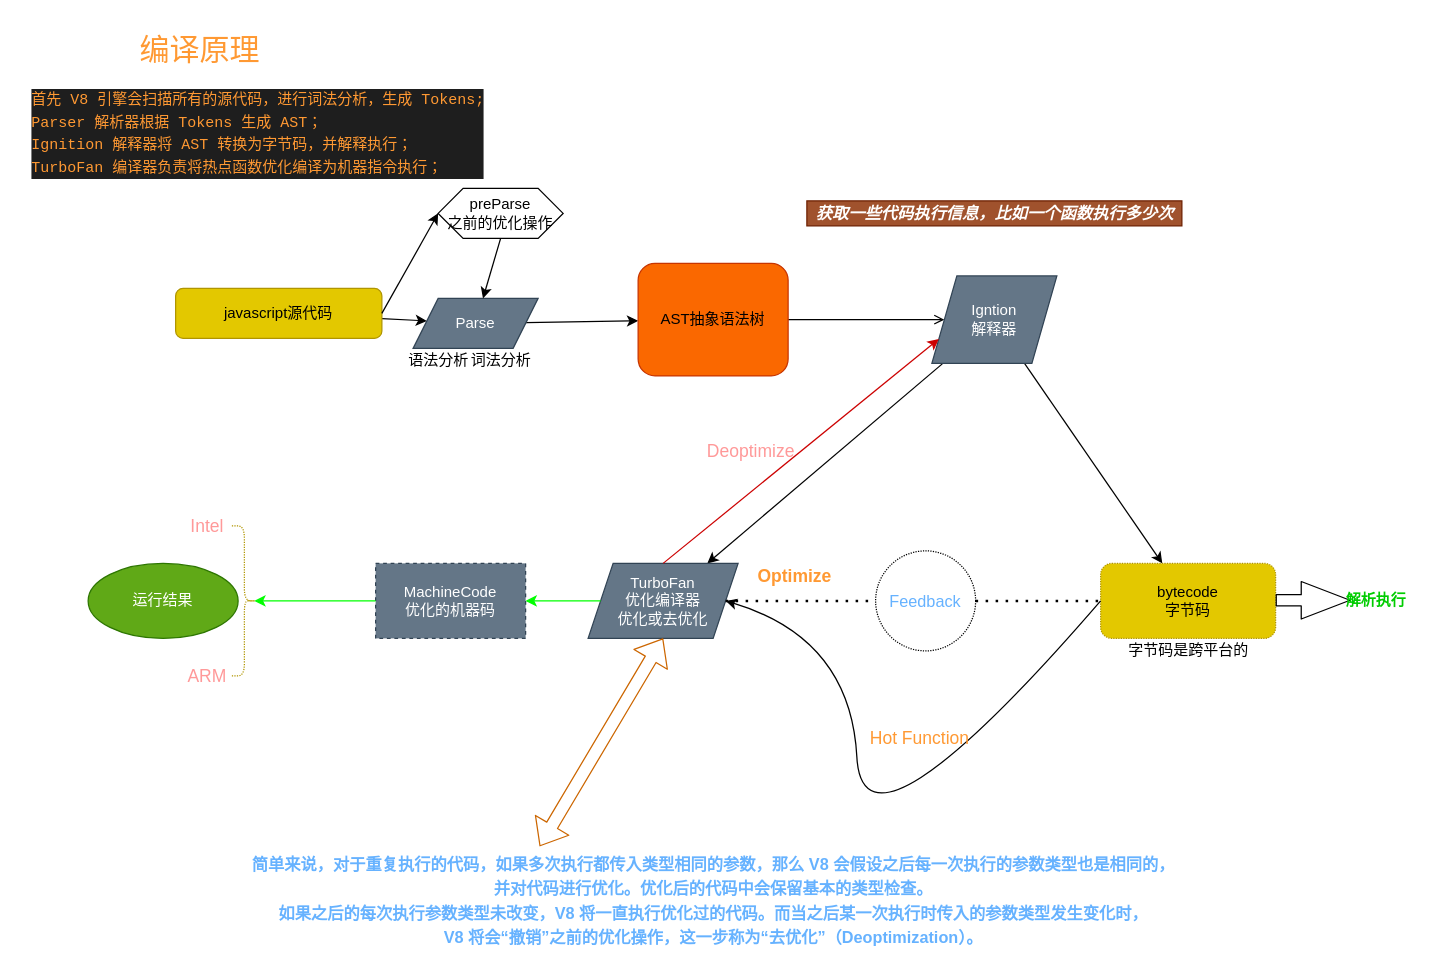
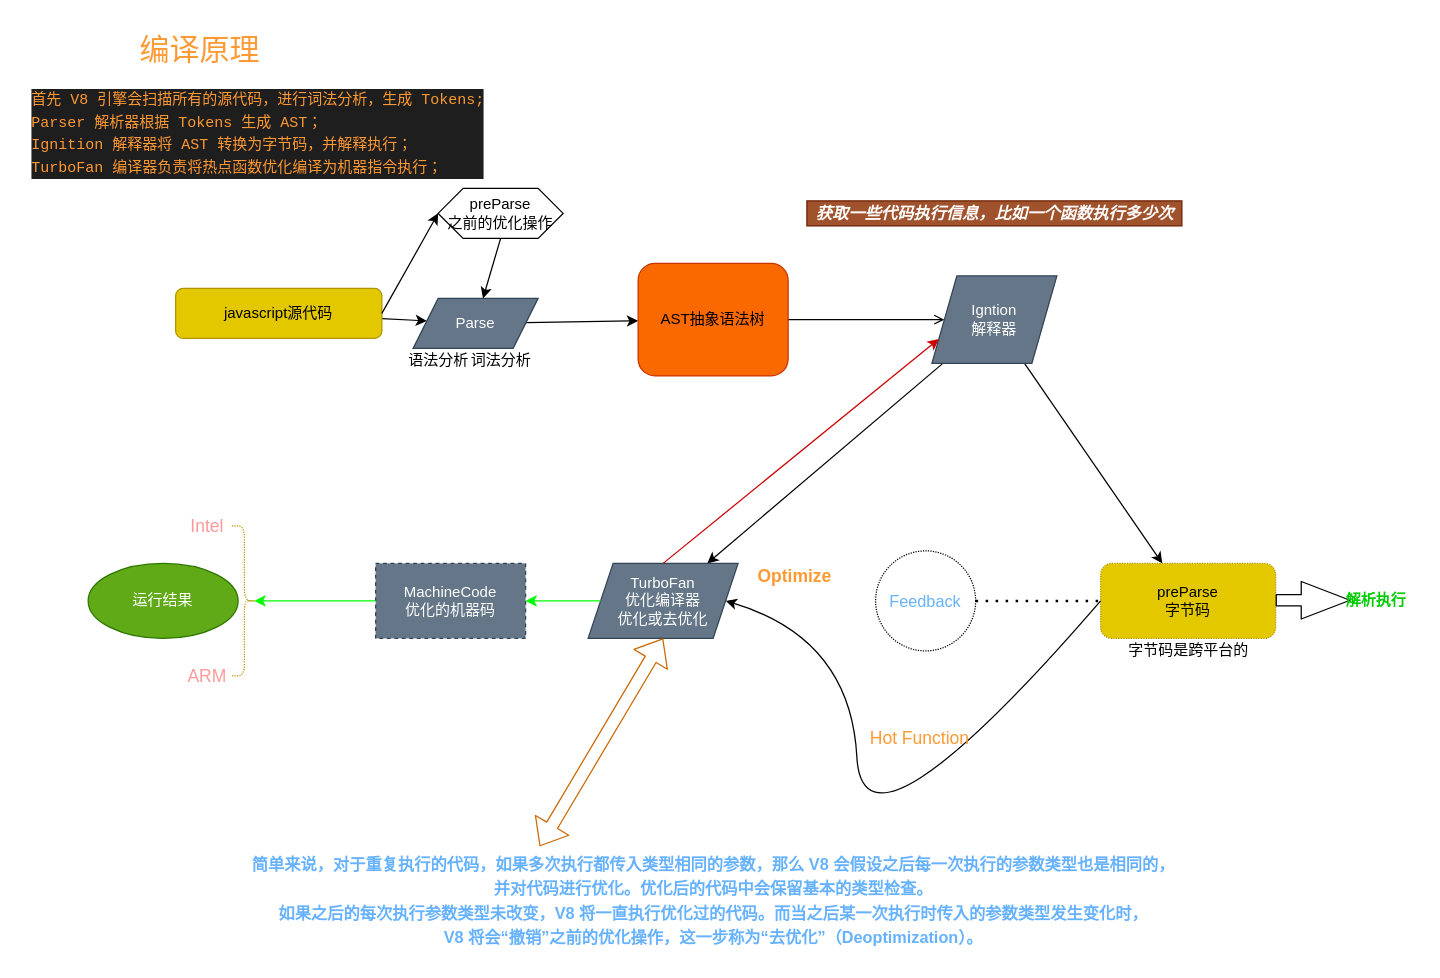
node "Deoptimize": removed
edge "TurboFan 优化编译器 优化或去优化" -- "Feedback": removed
node "bytecode 字节码": label "bytecode 字节码" -> "preParse 字节码"
